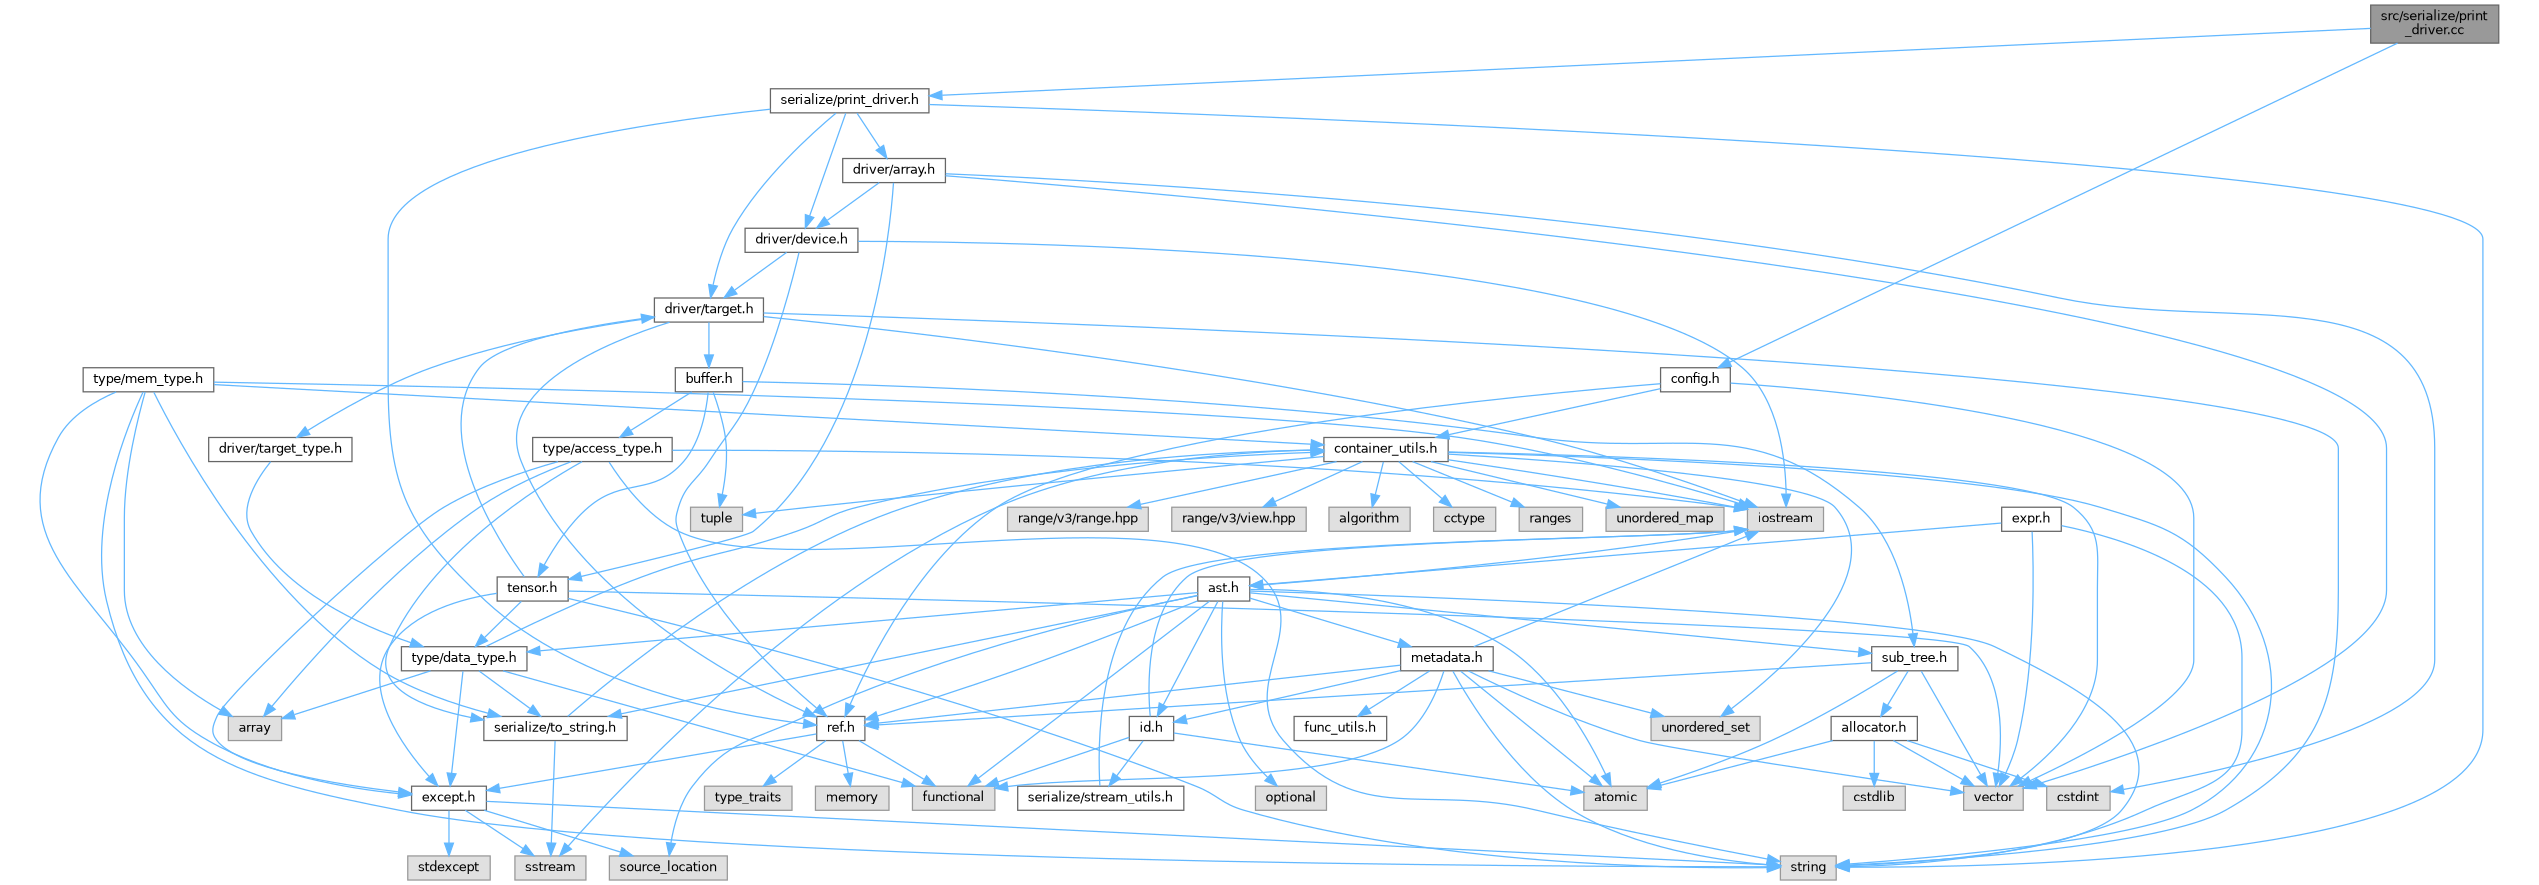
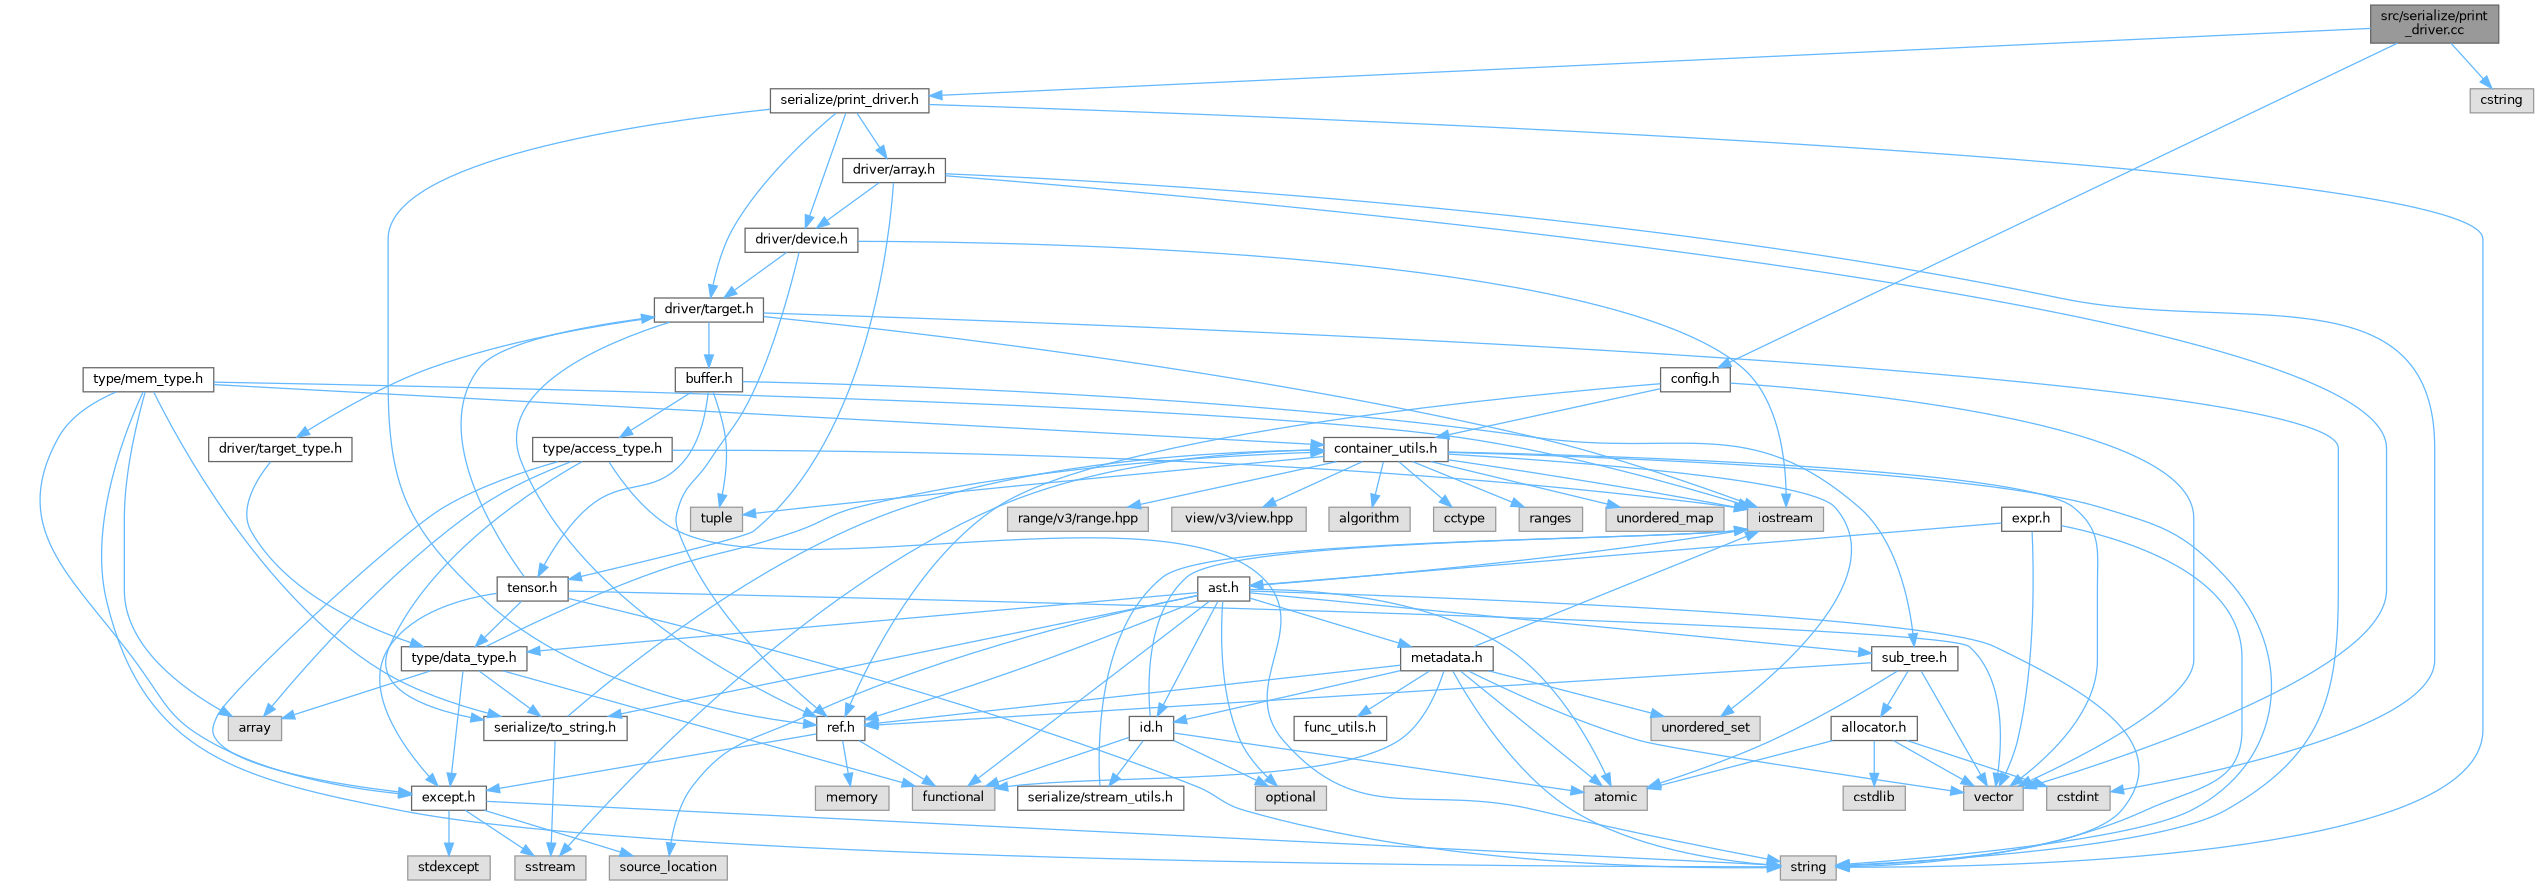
node "cstring": added
node "range/v3/view.hpp": label "range/v3/view.hpp" -> "view/v3/view.hpp"
edge "id.h" -> "optional": added
node "type_traits": removed
